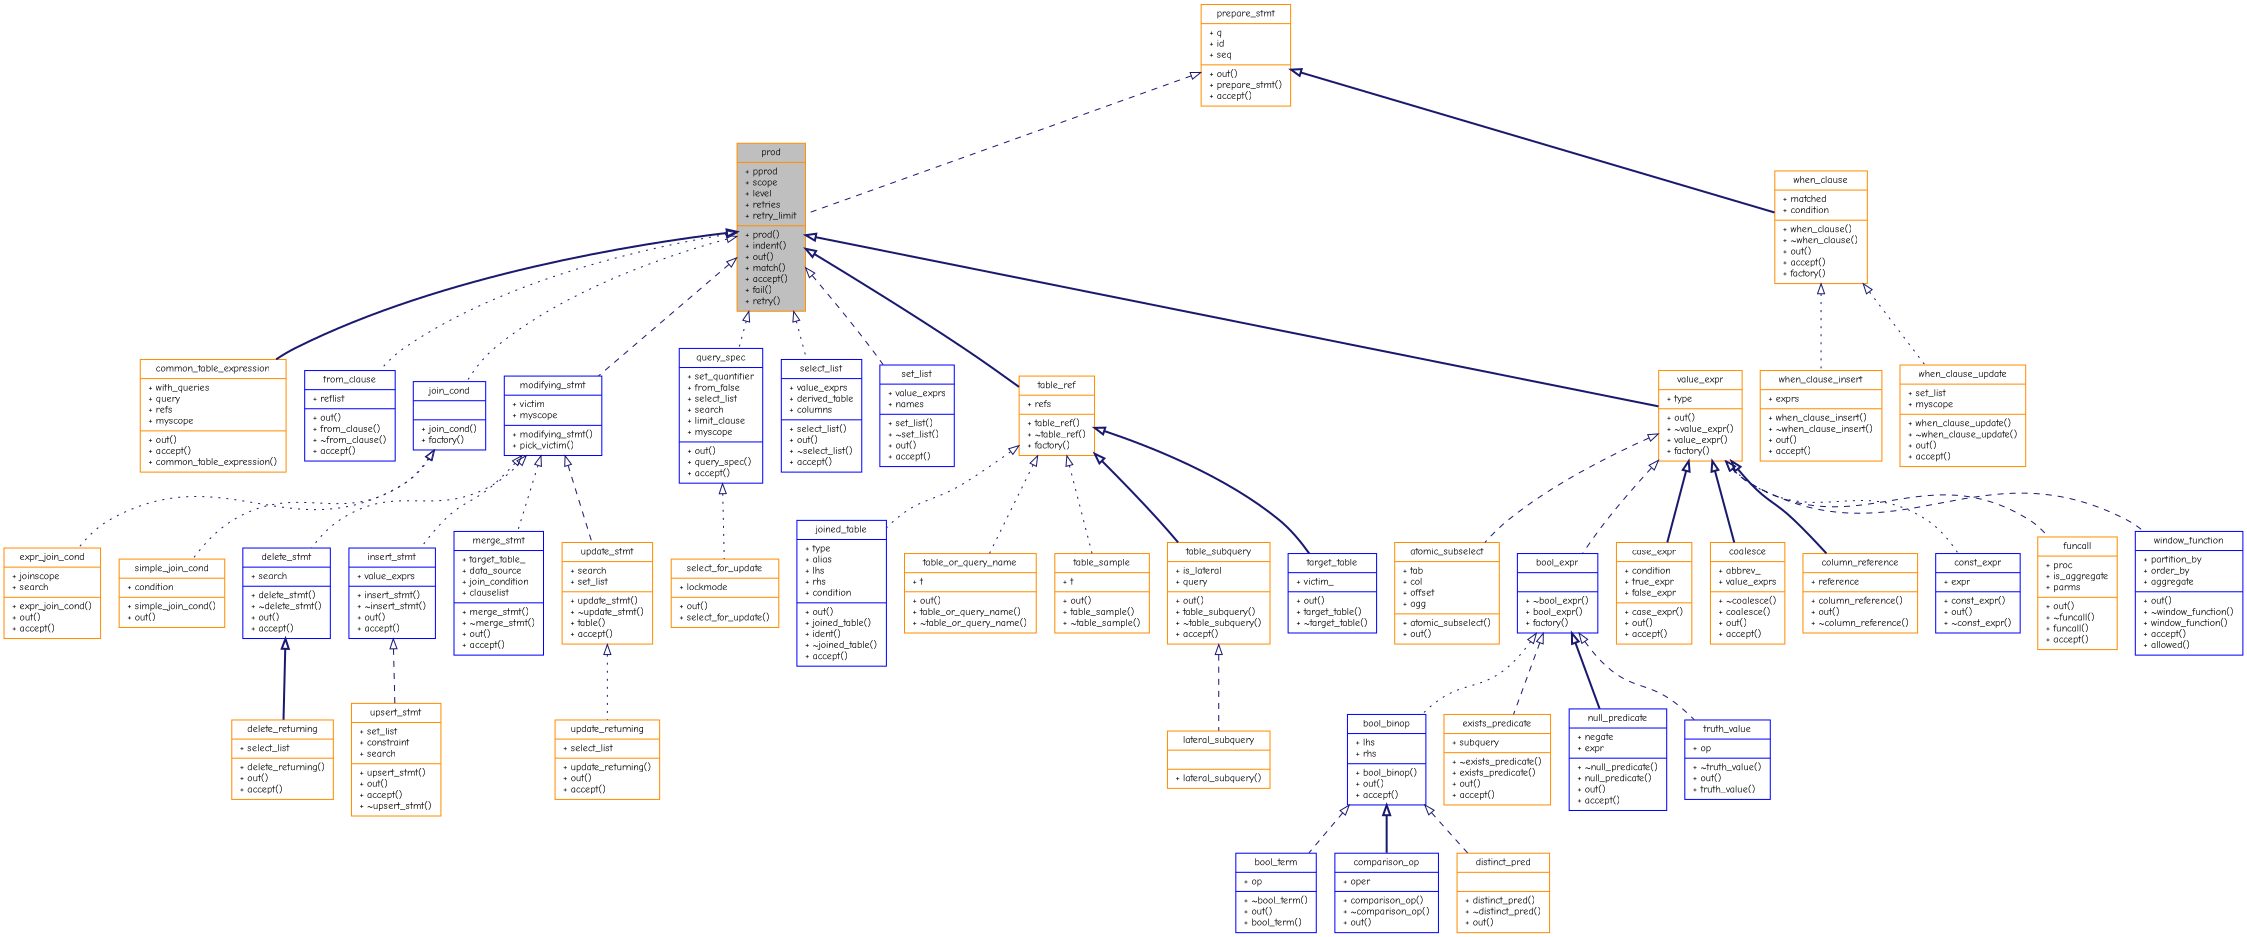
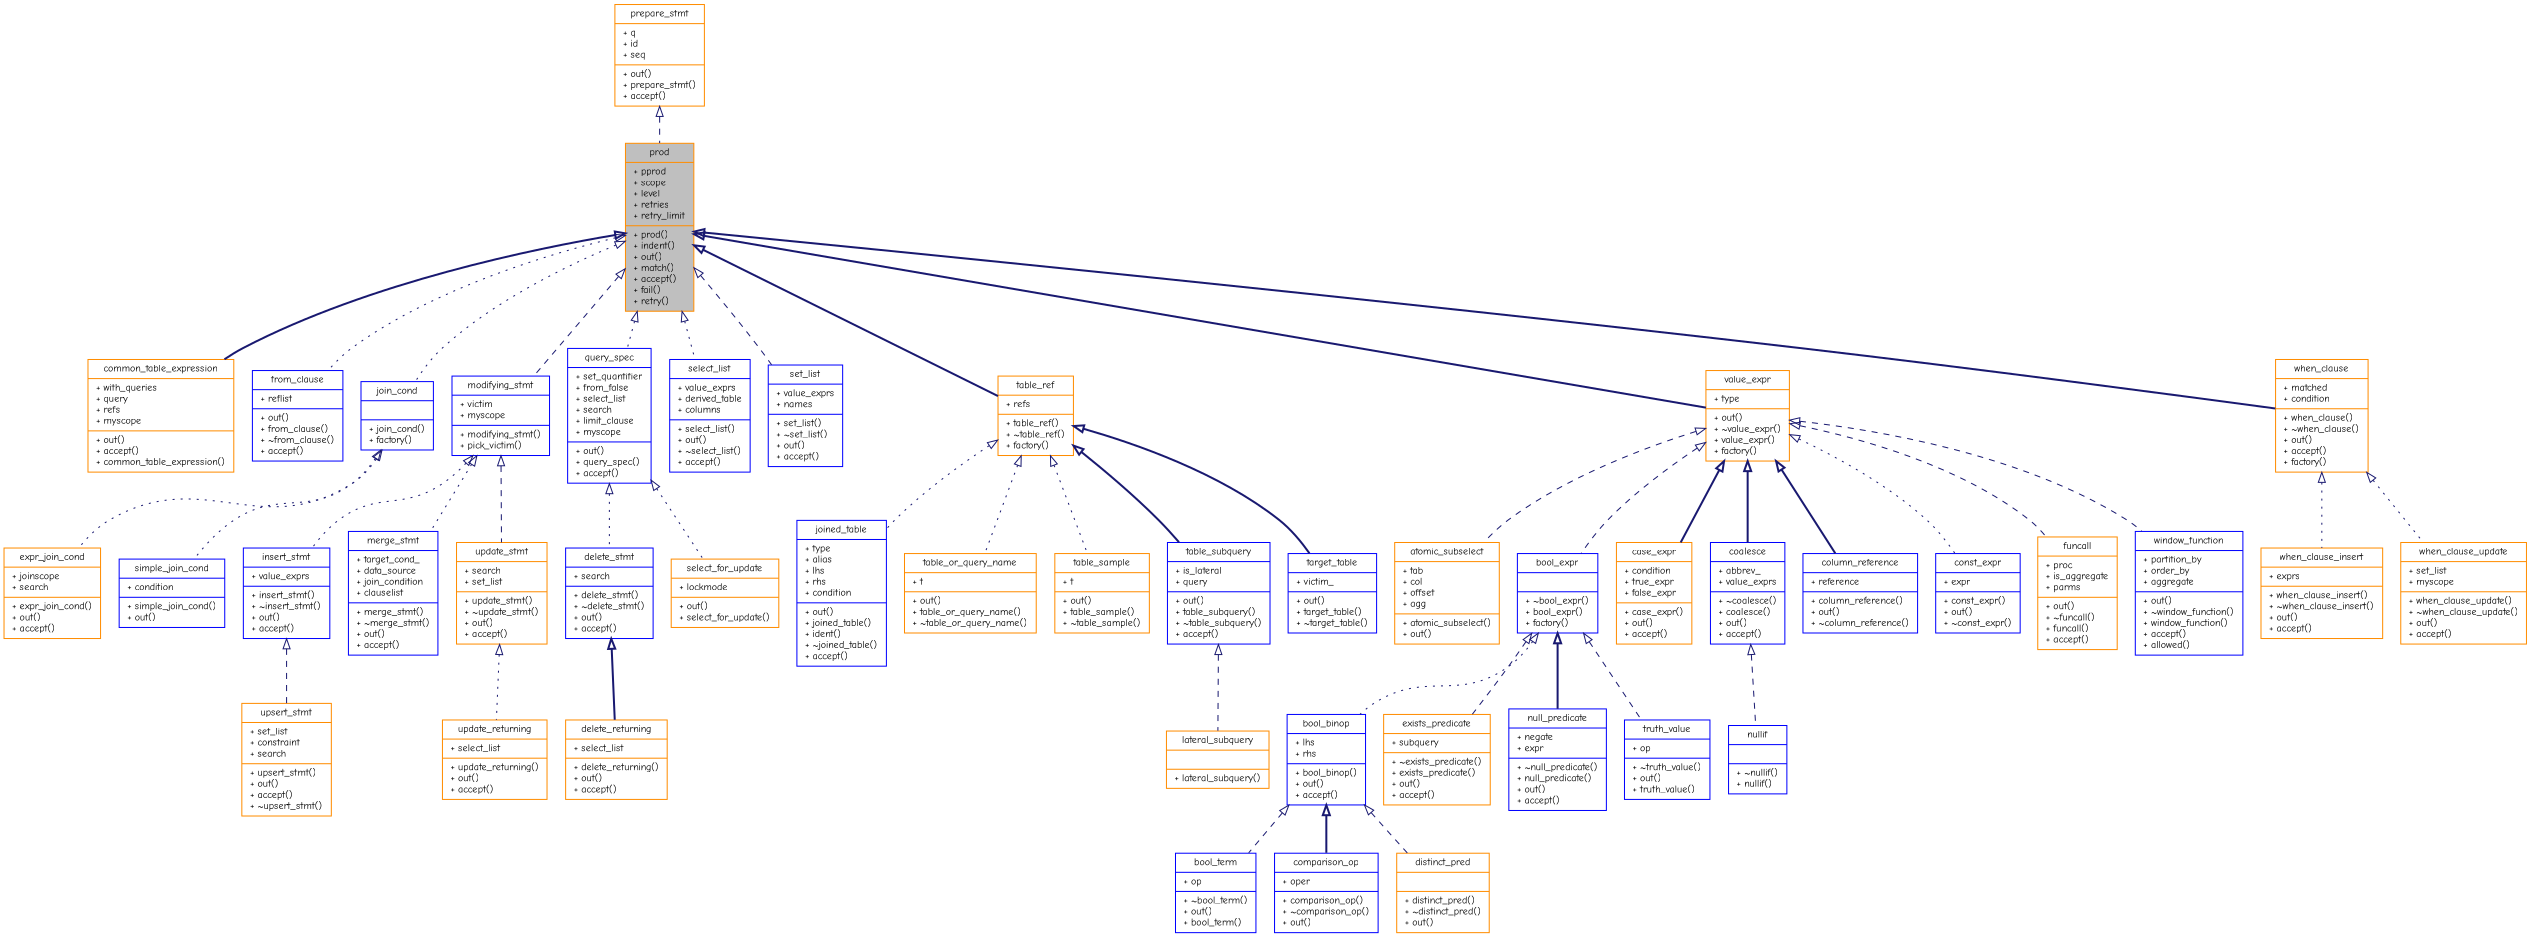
edge "when_clause" -> "prepare_stmt": now "when_clause" -> "prod"
edge "delete_stmt" -> "modifying_stmt": now "delete_stmt" -> "query_spec"
node "merge_stmt": text "+ target_table_" -> "+ target_cond_"
node "simple_join_cond": color darkorange -> blue
node "table_subquery": color darkorange -> blue
node "coalesce": color darkorange -> blue
node "column_reference": color darkorange -> blue
node "update_stmt": text "+ table()" -> "+ out()"
node "nullif": added
